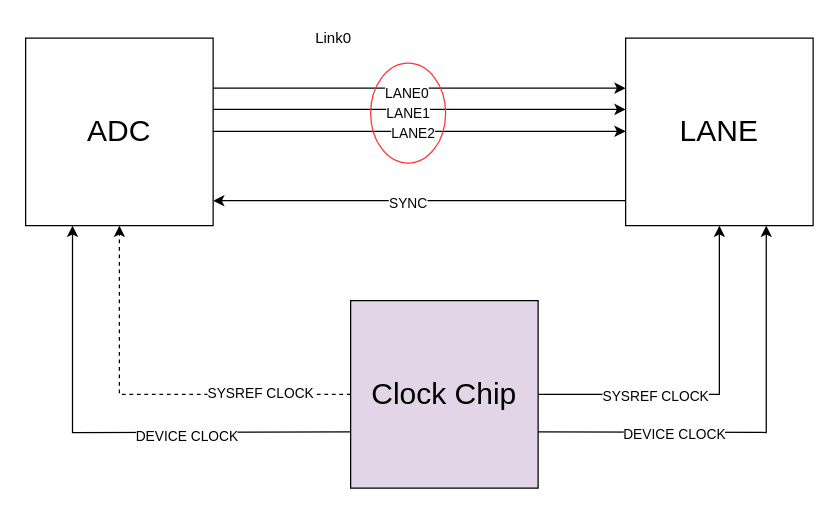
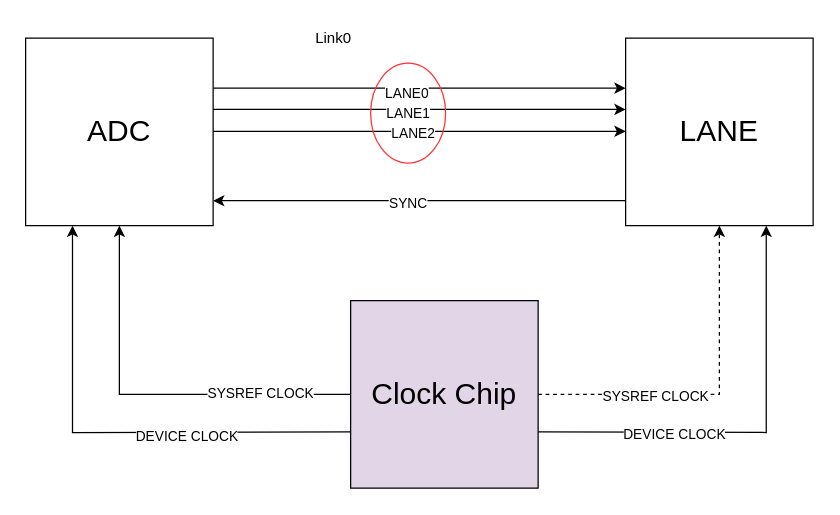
edge "Clock Chip" -> "LANE": style solid -> dashed
edge "Clock Chip" -> "ADC": style dashed -> solid
